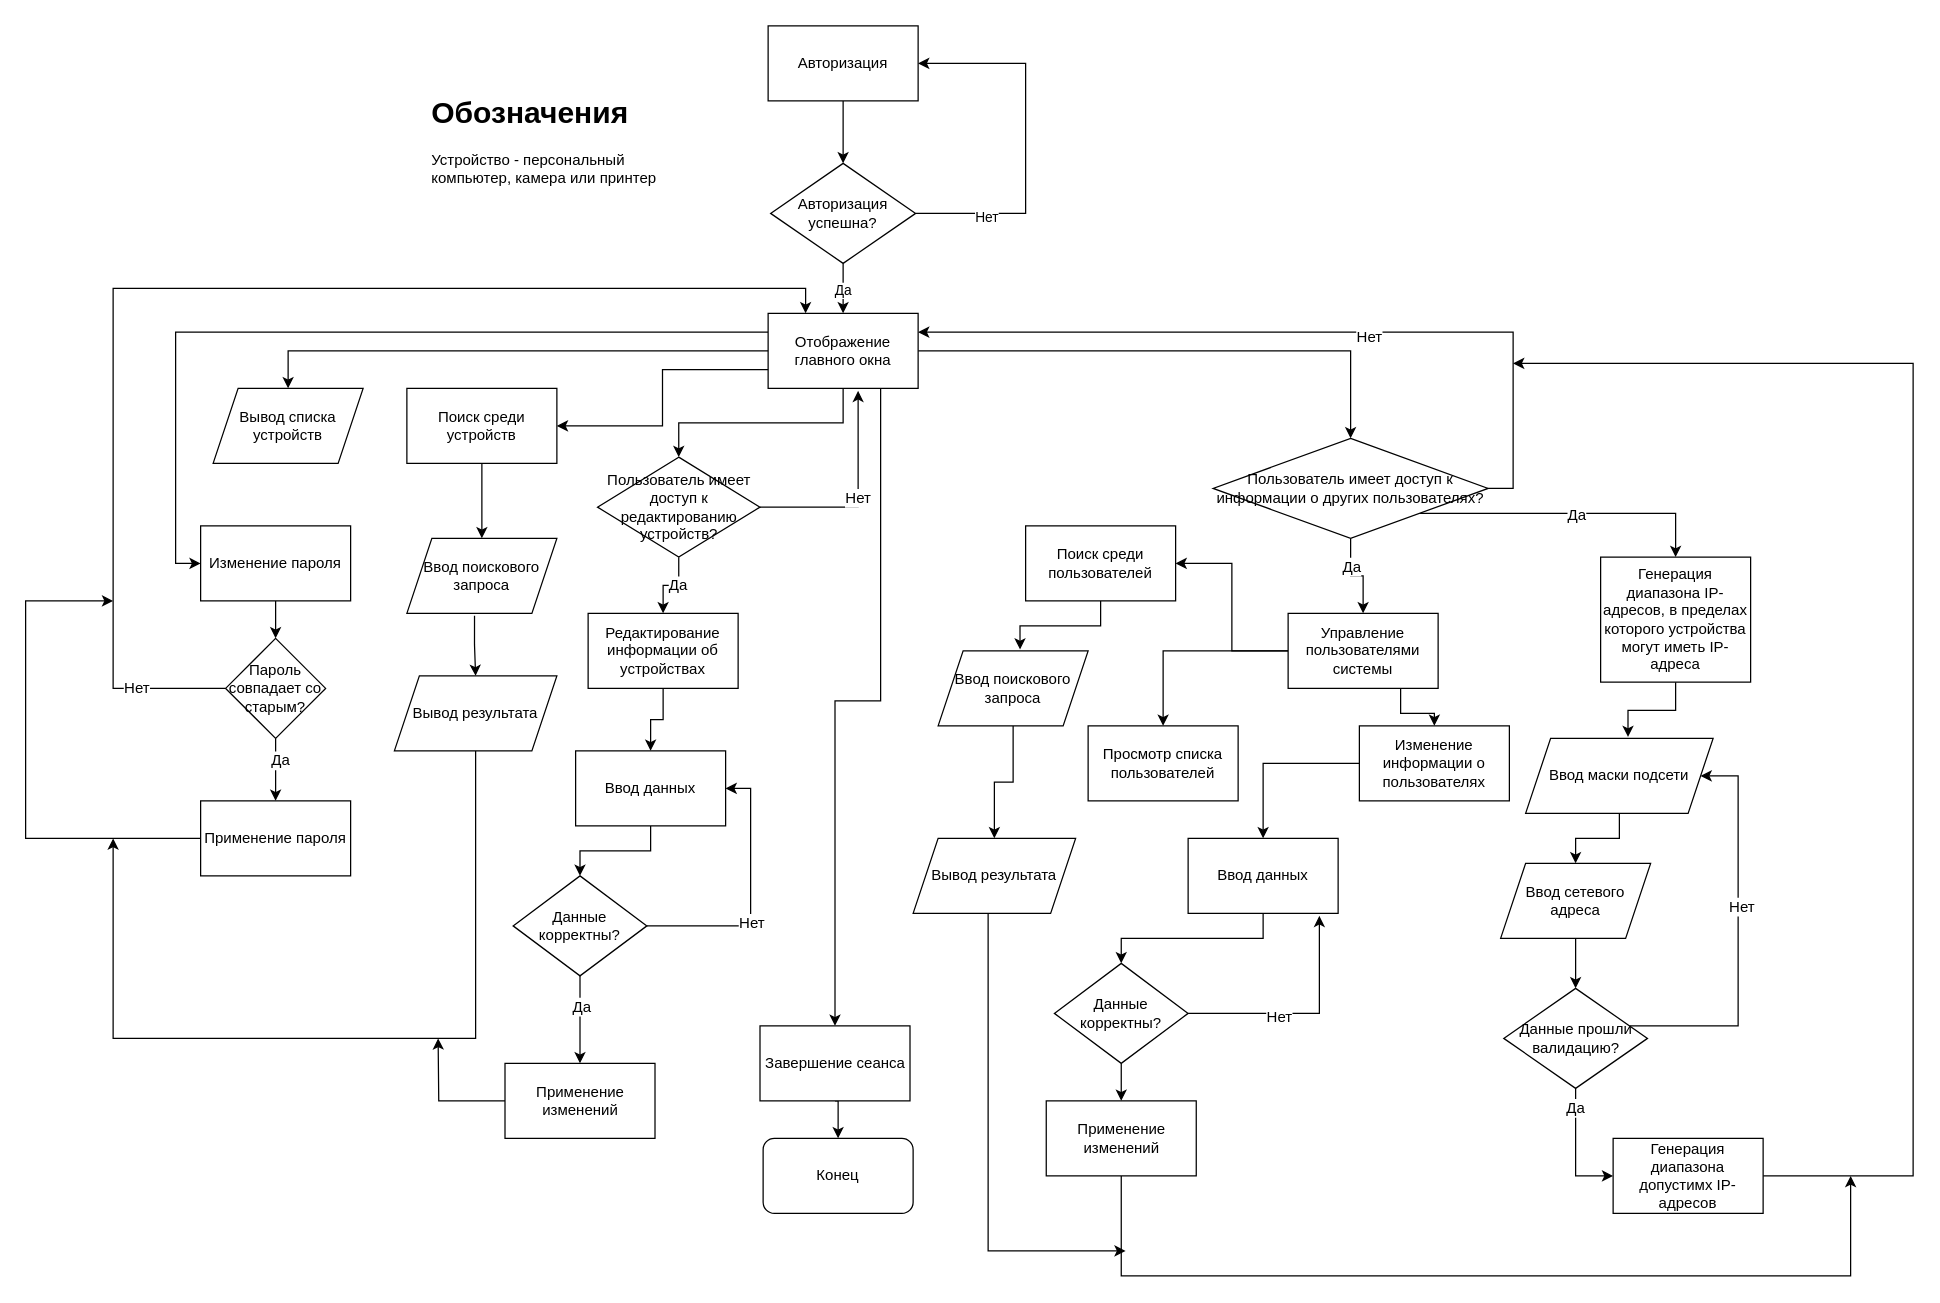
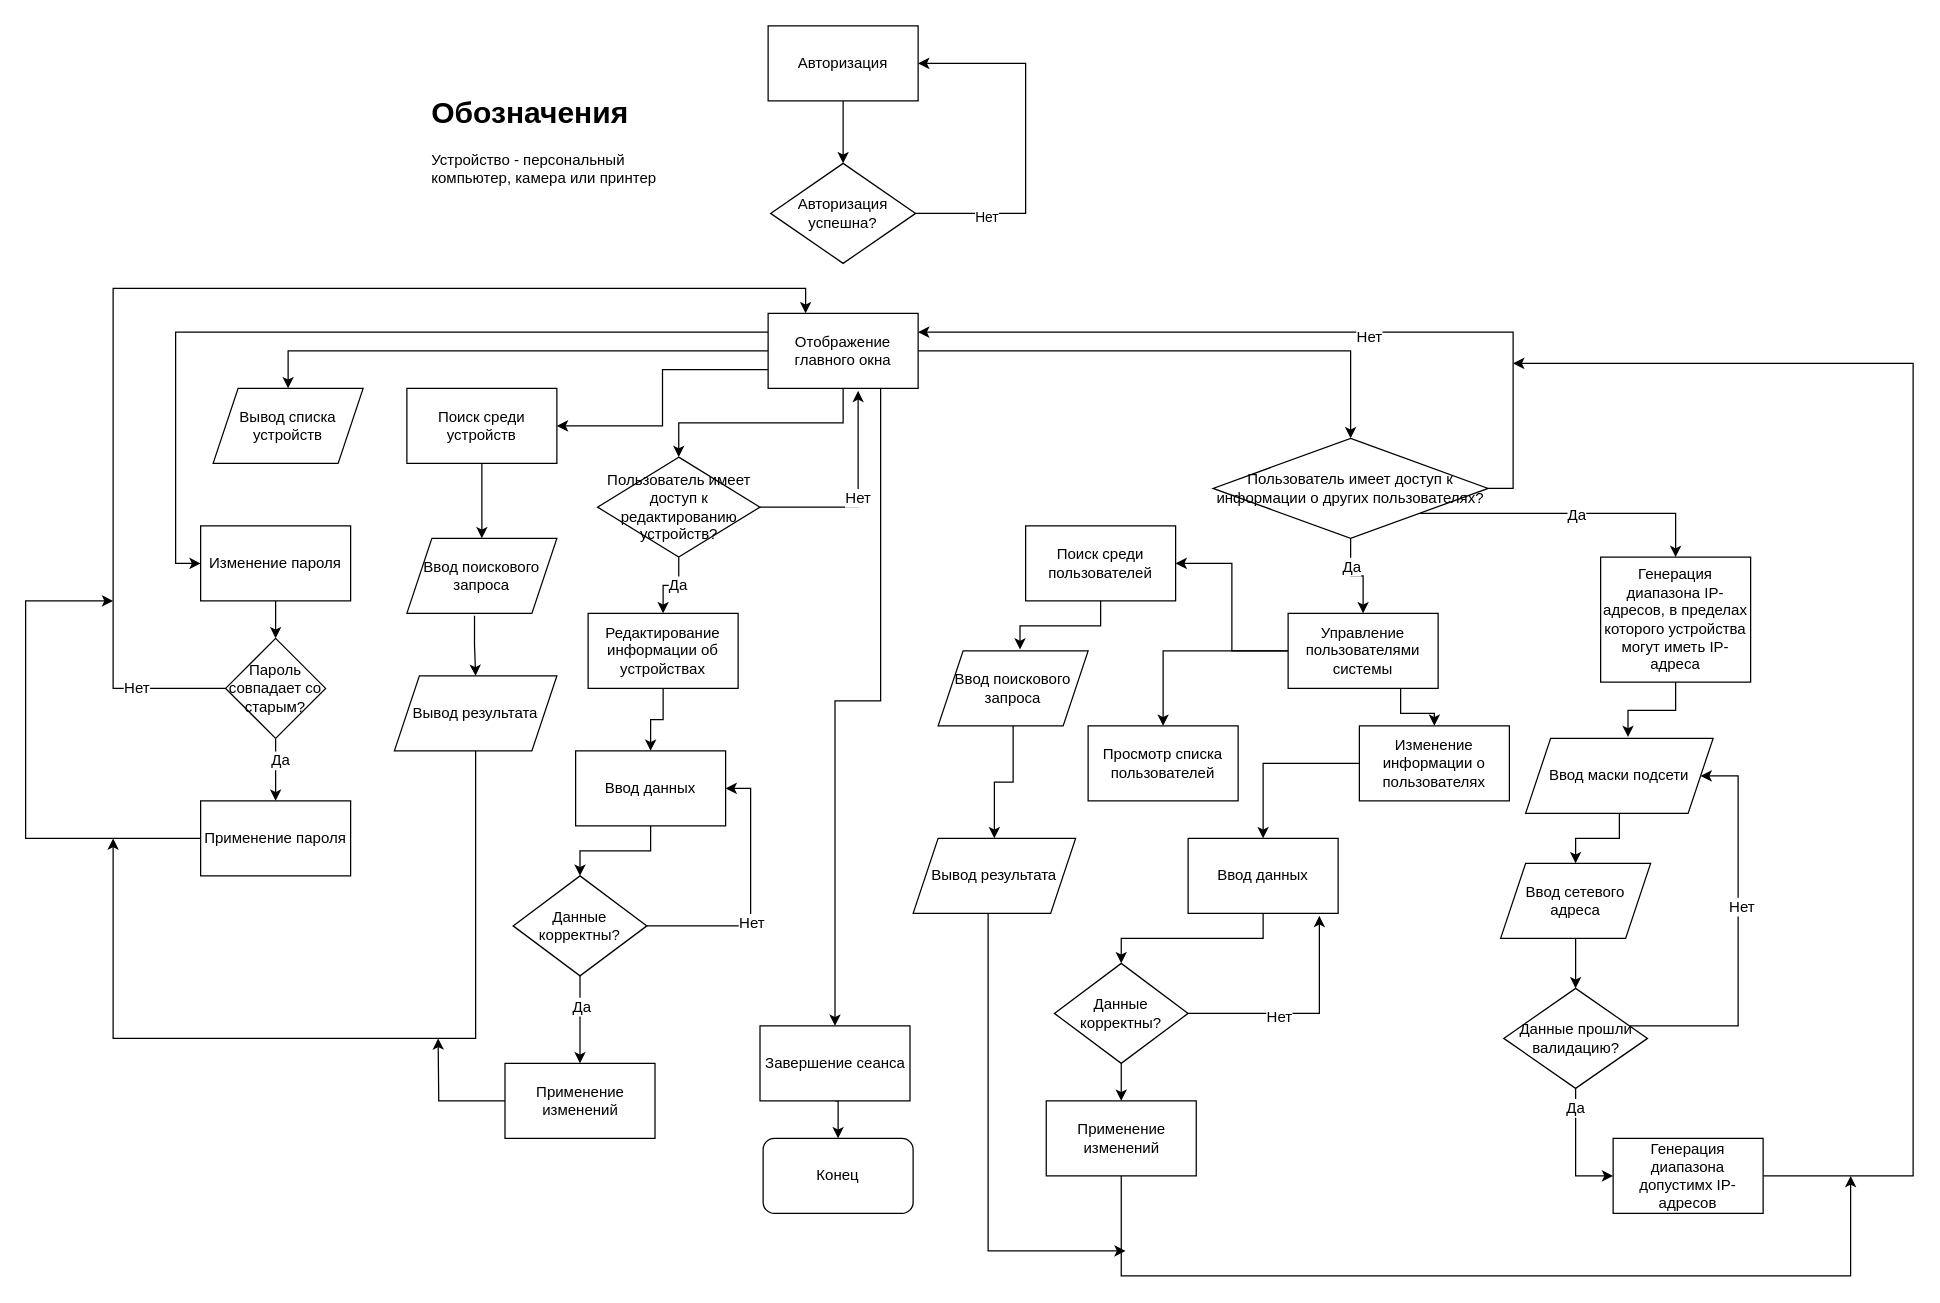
edge "Авторизация успешна?" -> "Отображение главного окна": removed, label "Да"
